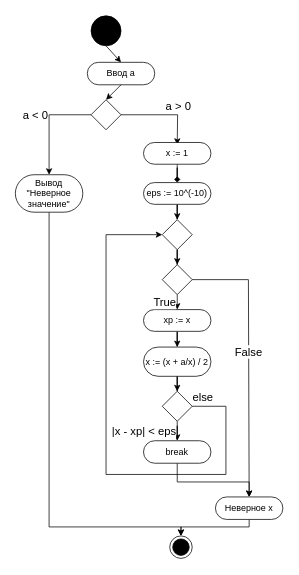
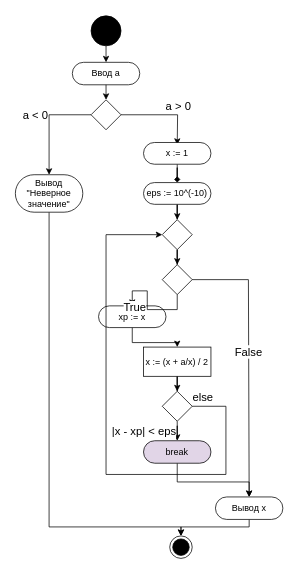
node "Ввод a": moved (121, 73) -> (106, 73)
node "xp := x": moved (177, 320) -> (132, 317)
node "x := (x + a/x) / 2": shape rounded rectangle -> rectangle
node "break": fillcolor #ffffff -> #e1d5e7
node "Неверное x": label "Неверное x" -> "Вывод x"
